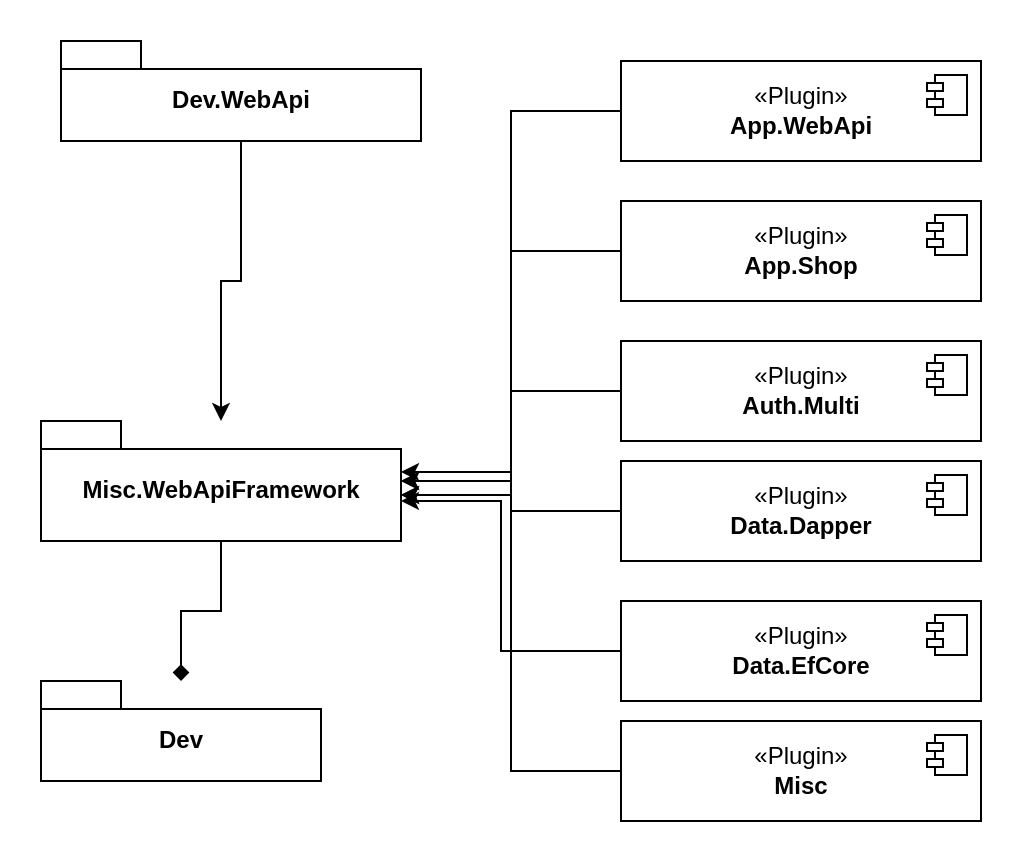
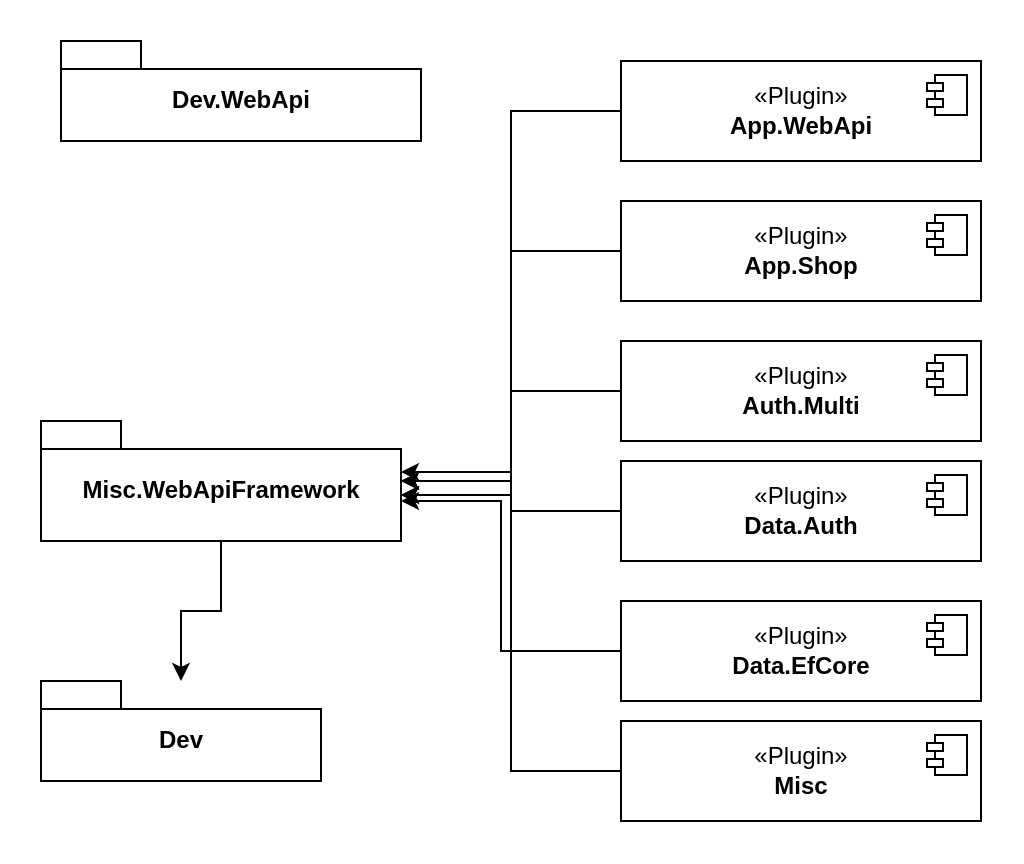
edge "Dev.WebApi" -> "Misc.WebApiFramework": removed
node "«Plugin» Data.Dapper": label "«Plugin» Data.Dapper" -> "«Plugin» Data.Auth"
edge "Misc.WebApiFramework" -> "Dev": arrowhead diamond -> classic
